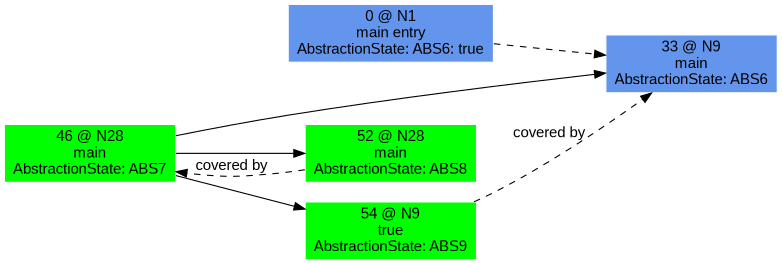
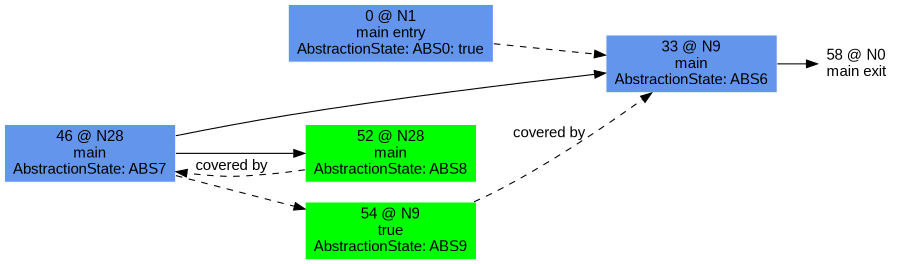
node "0 @ N1 main entry AbstractionState: ABS6: true": label "0 @ N1 main entry AbstractionState: ABS6: true" -> "0 @ N1 main entry AbstractionState: ABS0: true"
node "58 @ N0 main exit": added
node "46 @ N28 main AbstractionState: ABS7": fillcolor green -> cornflowerblue
edge "46 @ N28 main AbstractionState: ABS7" -> "54 @ N9 true AbstractionState: ABS9": style solid -> dashed
